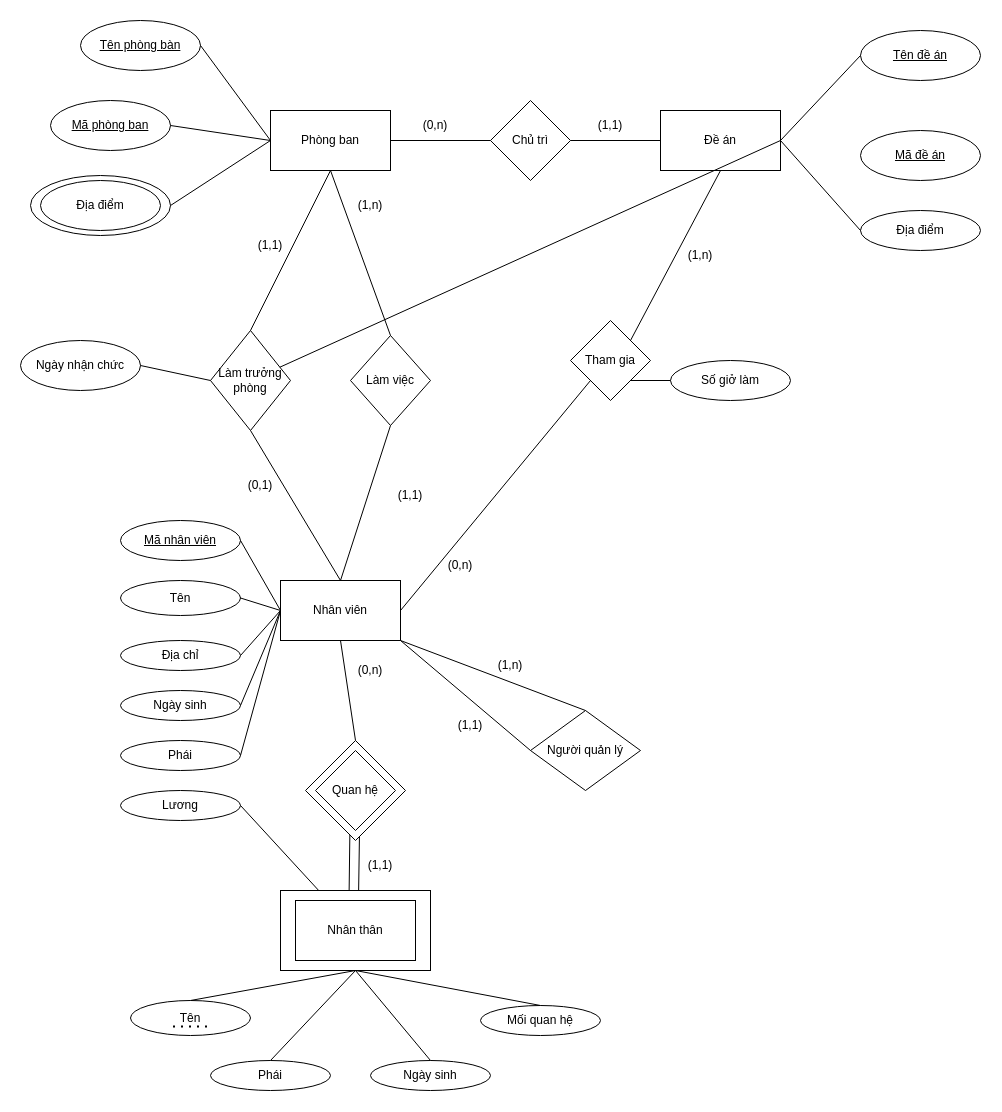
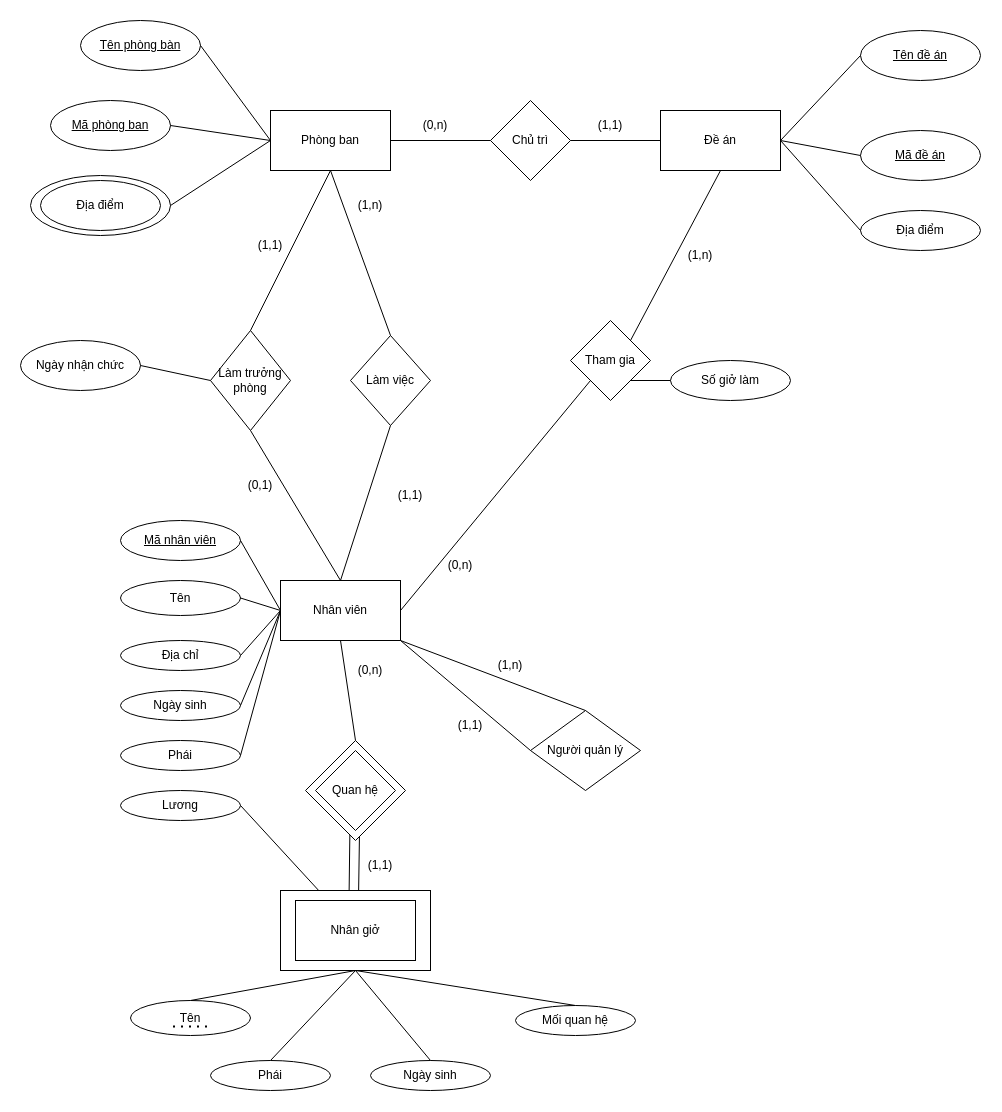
edge "Đề án" -- "Làm trưởng phòng": now "Đề án" -- "Mã đề án"
node "Nhân thân": label "Nhân thân" -> "Nhân giở"
node "Mối quan hệ": moved (541, 1021) -> (576, 1021)
